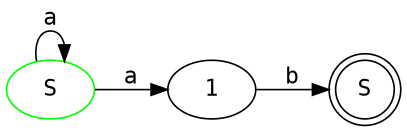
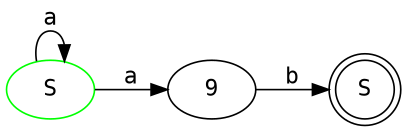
node "1": label "1" -> "9"
